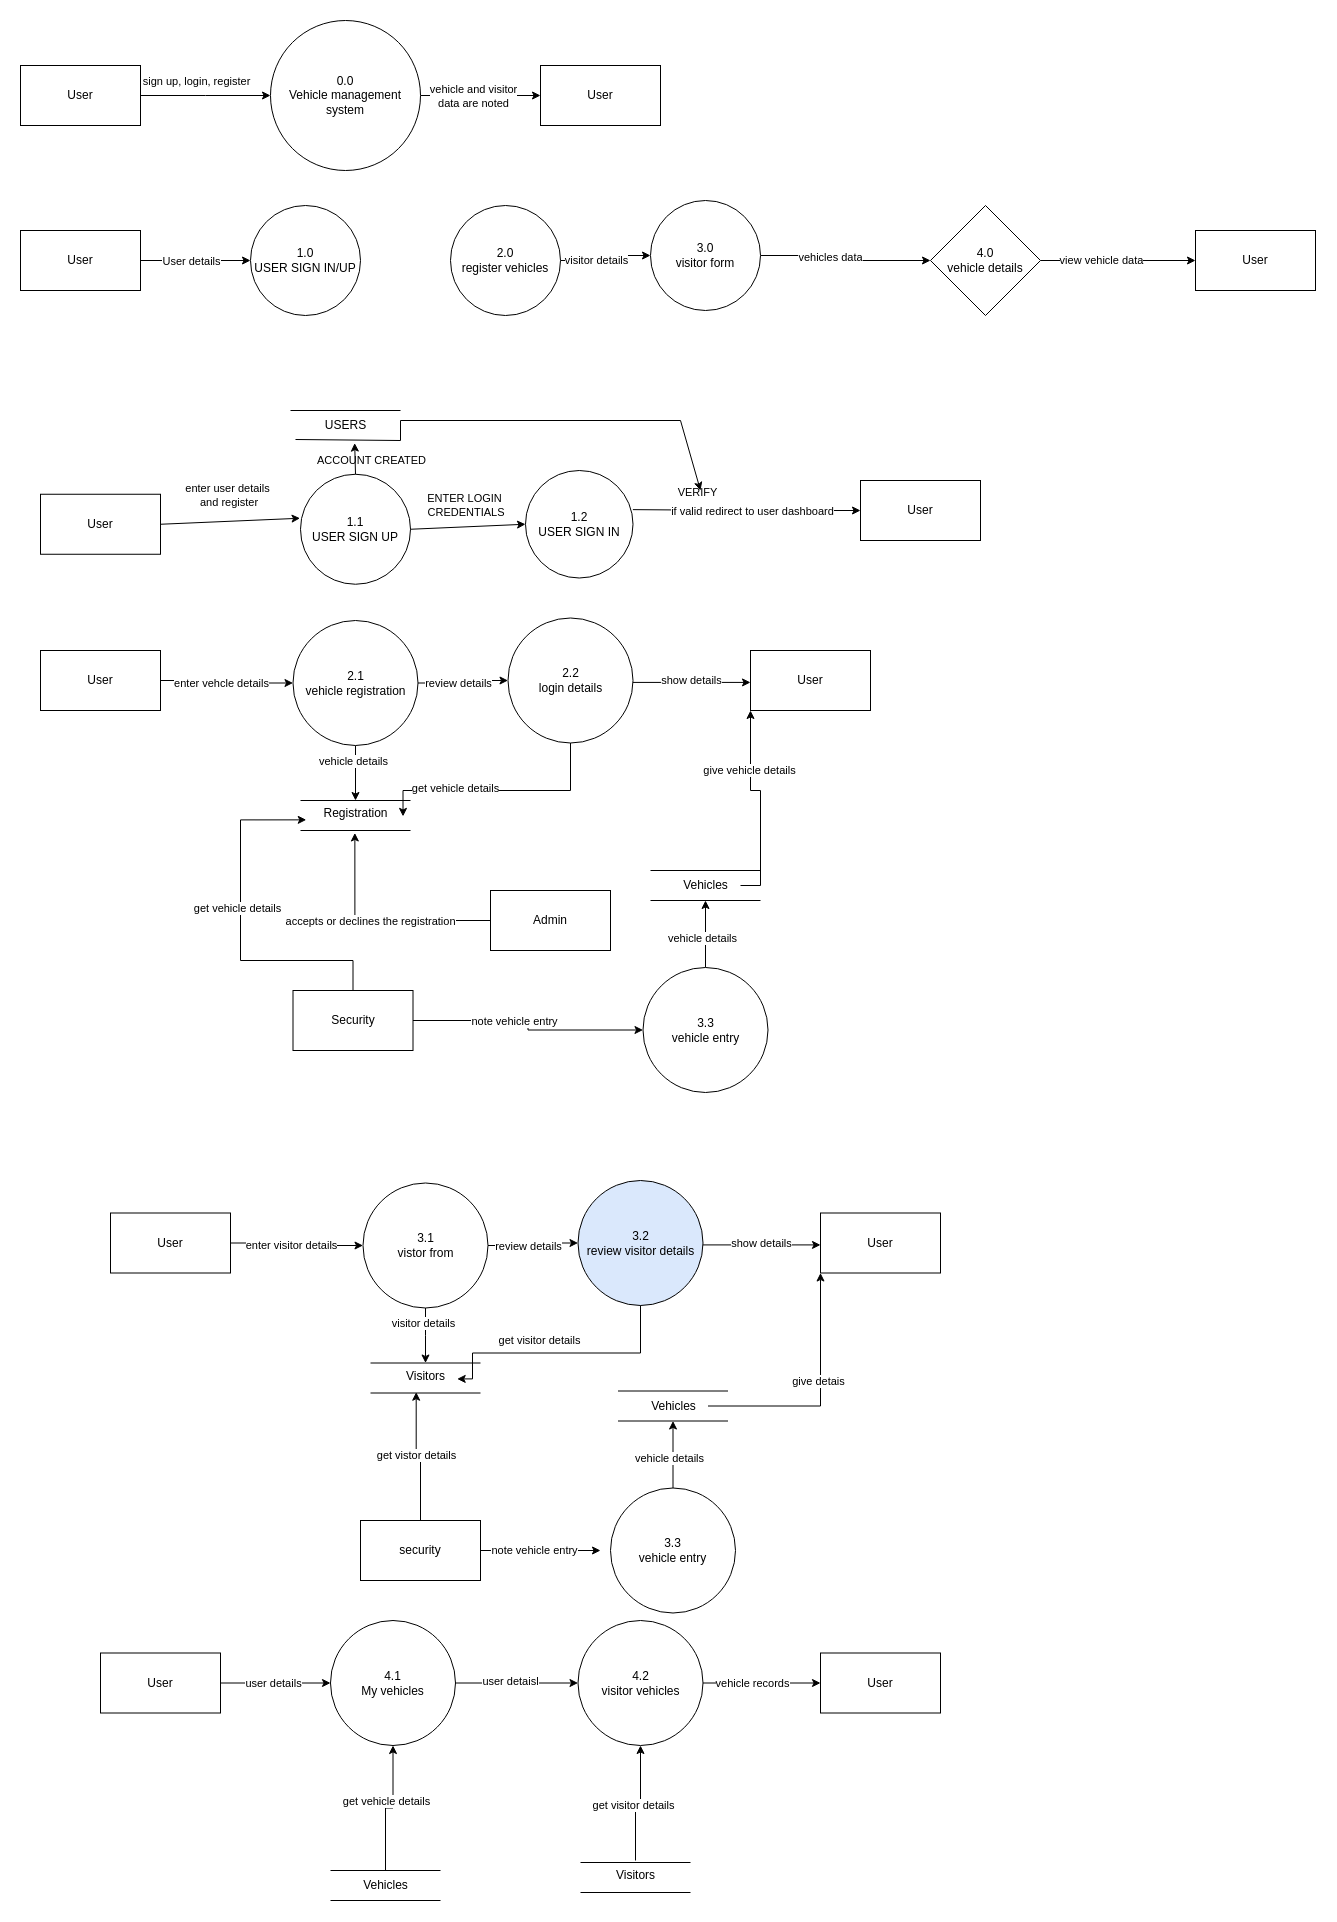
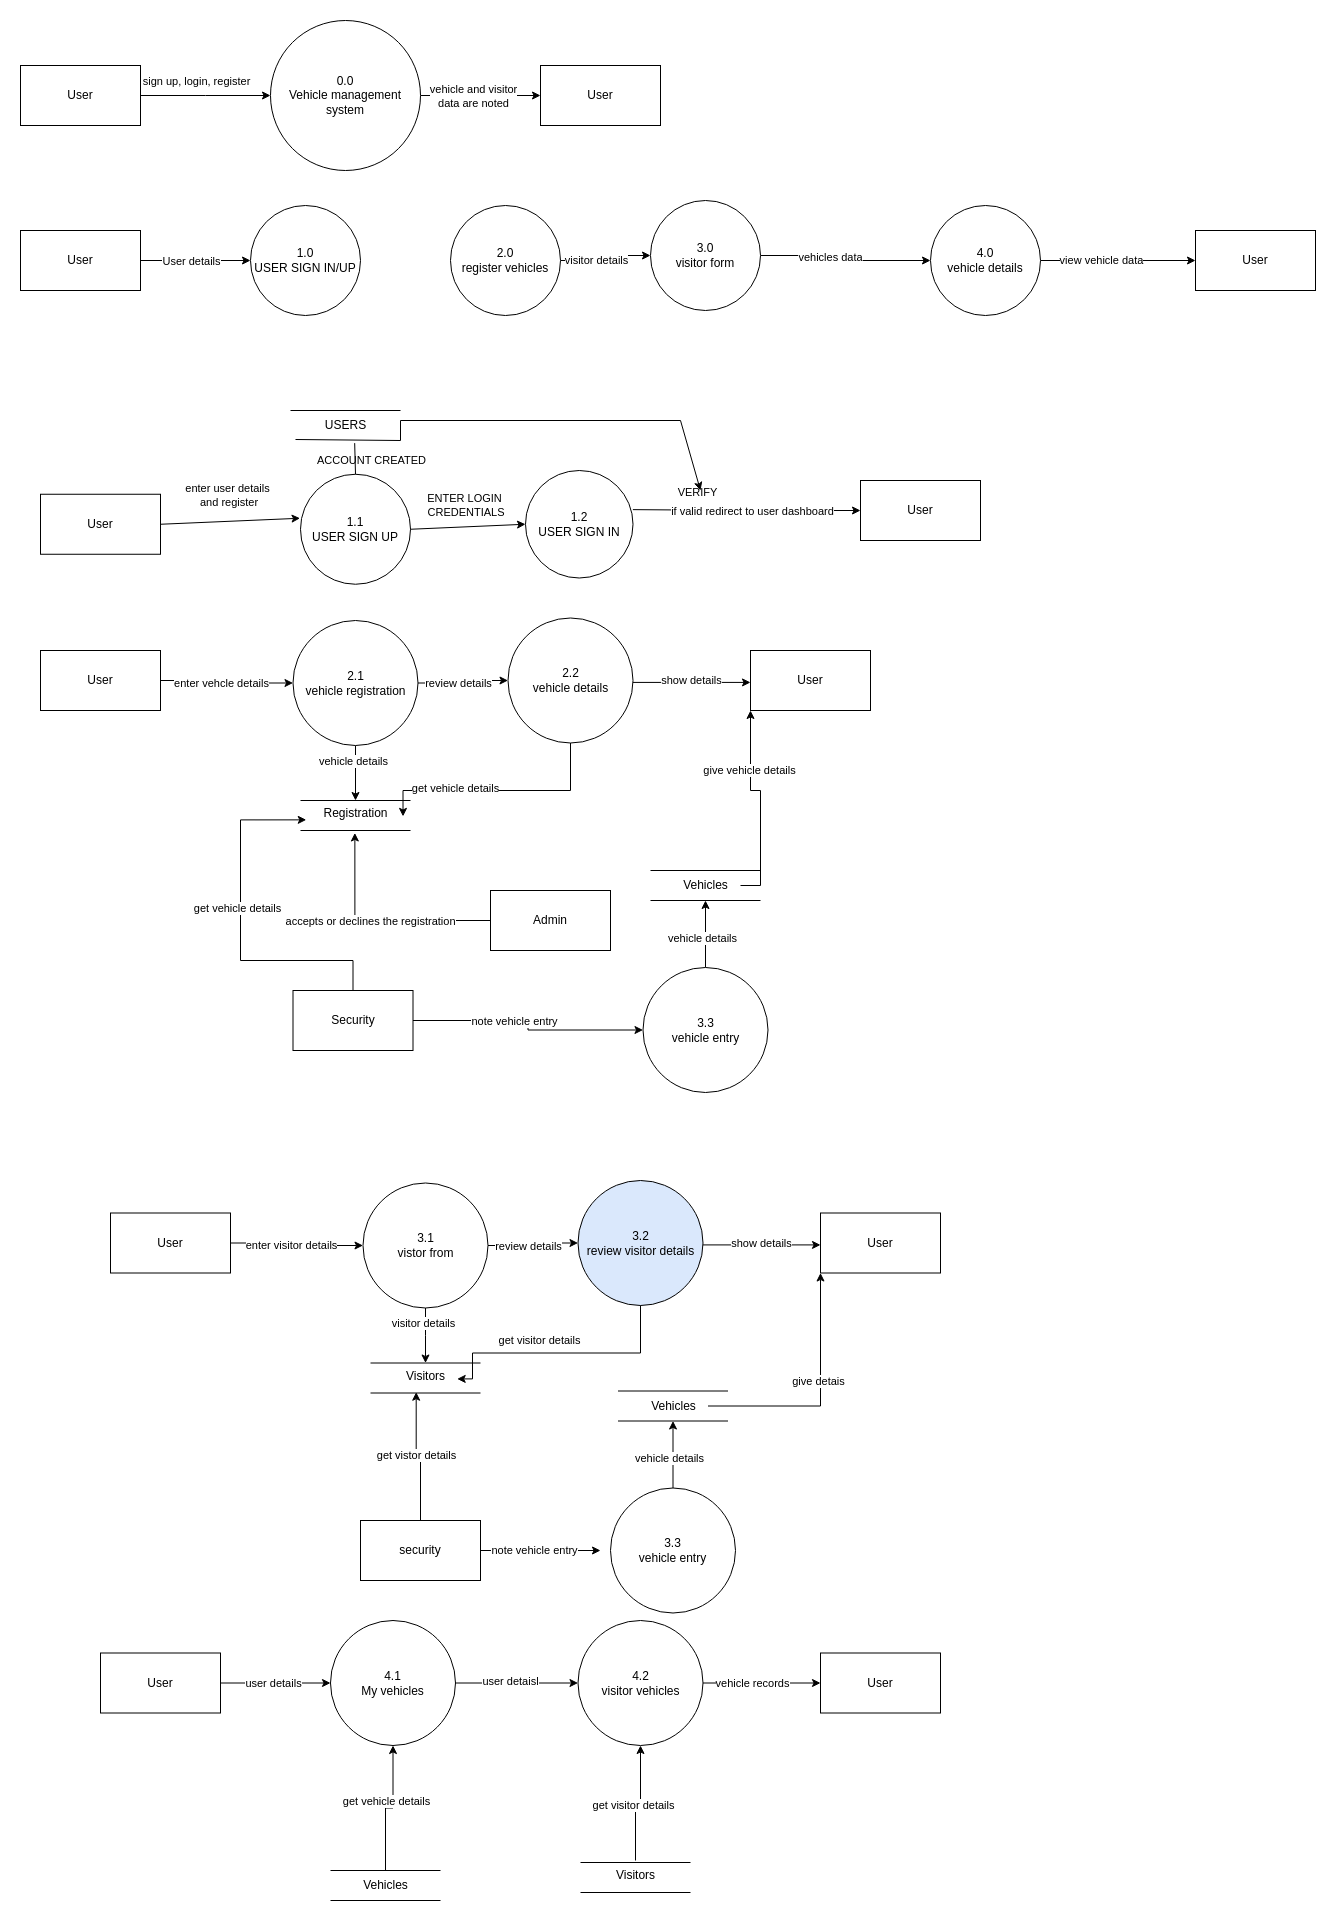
node "4.0 vehicle details": shape diamond -> ellipse
edge "1.1 USER SIGN UP" -> "USERS": arrowhead classic -> none
node "2.2 login details": label "2.2 login details" -> "2.2 vehicle details"
